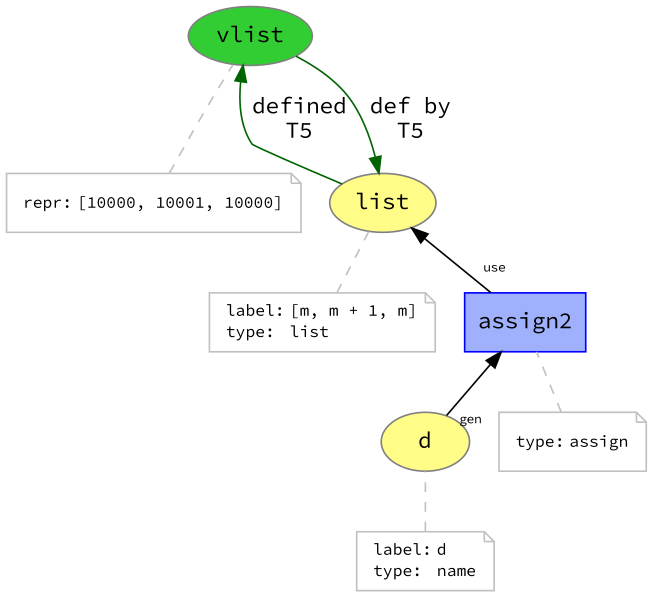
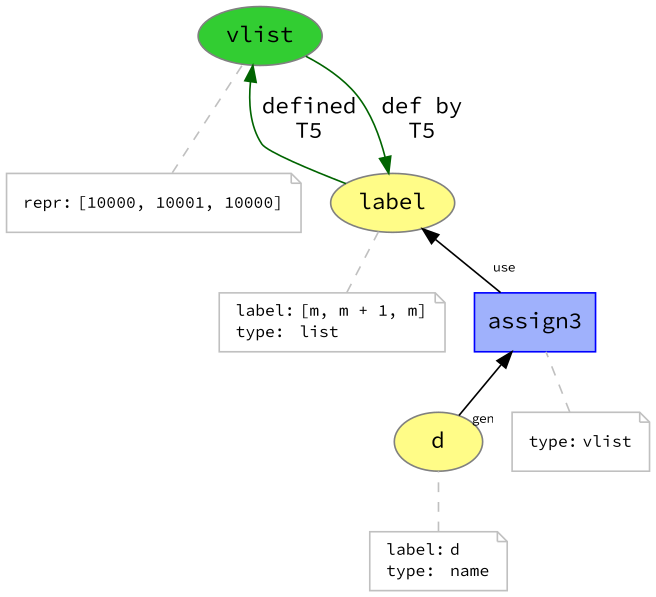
node "list": label "list" -> "label"
node "assign2": label "assign2" -> "assign3"
node "type:": text "assign" -> "vlist"
